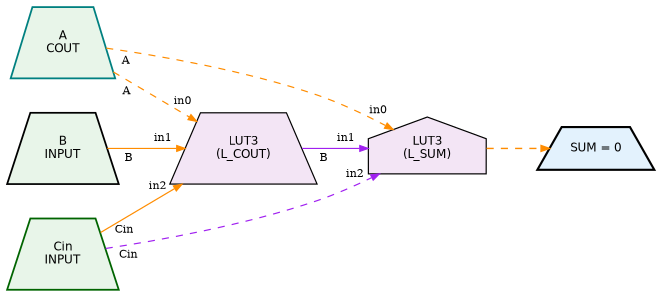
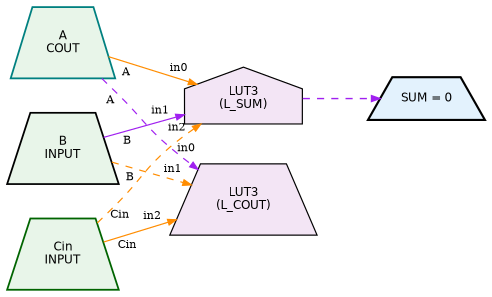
edge "A COUT" -> "LUT3 (L_SUM)": style dashed -> solid
edge "A COUT" -> "LUT3 (L_COUT)": color darkorange -> purple
edge "B INPUT" -> "LUT3 (L_COUT)": style solid -> dashed
edge "LUT3 (L_COUT)" -> "LUT3 (L_SUM)": now "B INPUT" -> "LUT3 (L_SUM)"
edge "LUT3 (L_SUM)" -> "SUM = 0": color darkorange -> purple
edge "Cin INPUT" -> "LUT3 (L_SUM)": color purple -> darkorange
